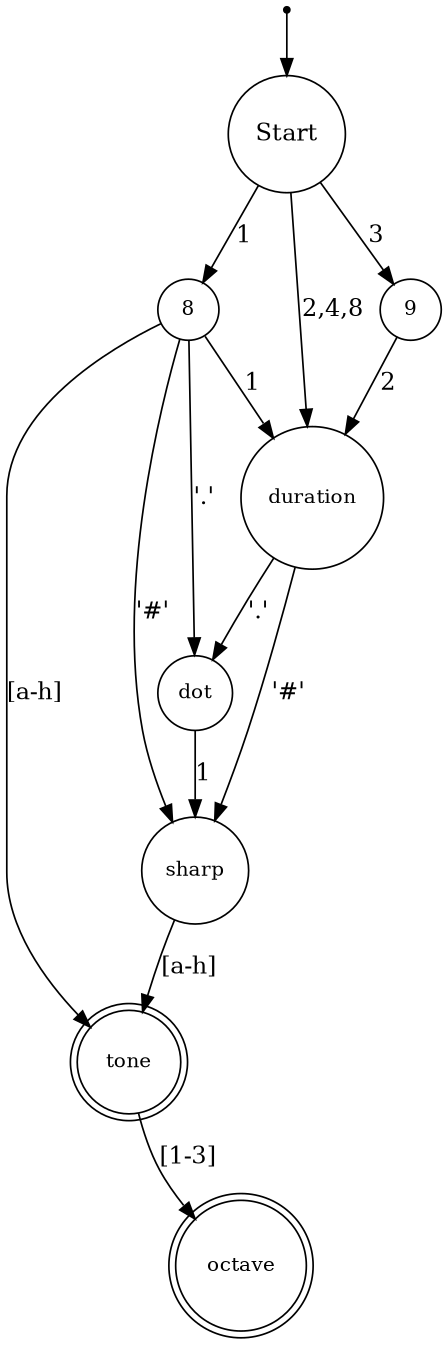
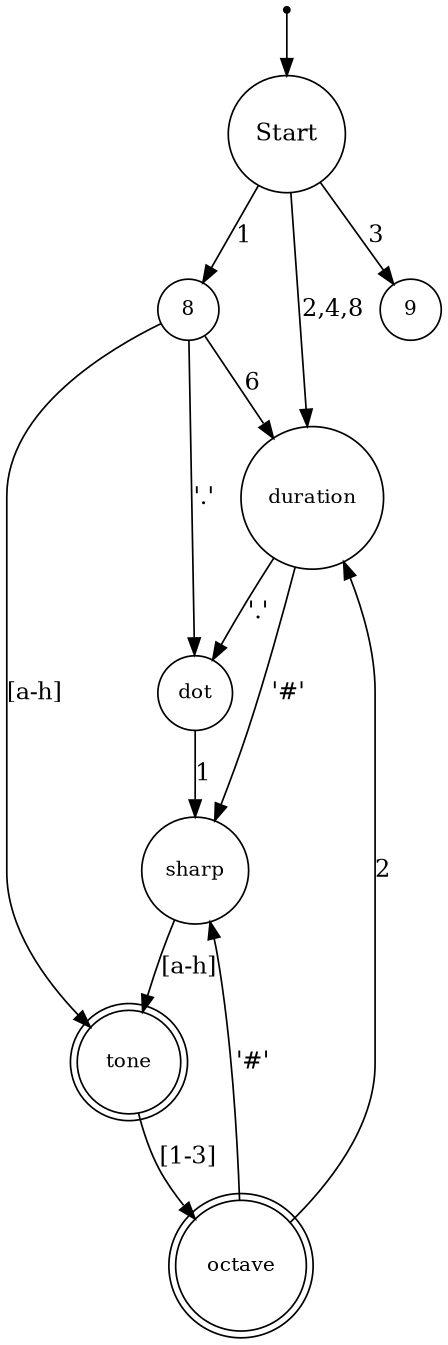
edge "9" -> "duration": now "octave" -> "duration"
edge "8" -> "duration": label "1" -> "6"
edge "8" -> "sharp": now "octave" -> "sharp"
